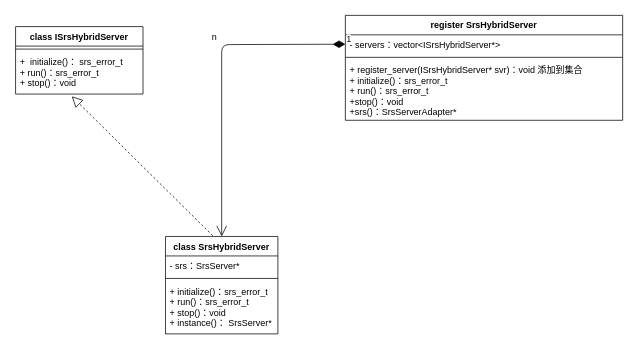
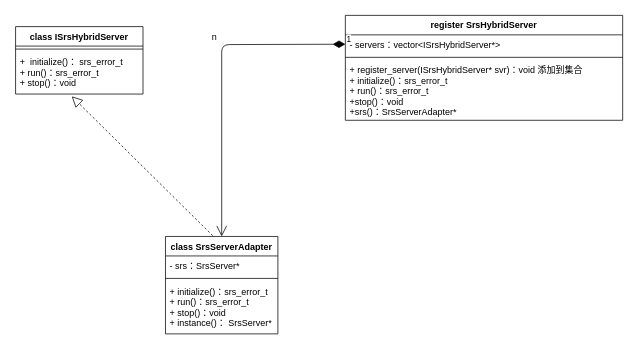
node "class SrsHybridServer": label "class SrsHybridServer" -> "class SrsServerAdapter"
